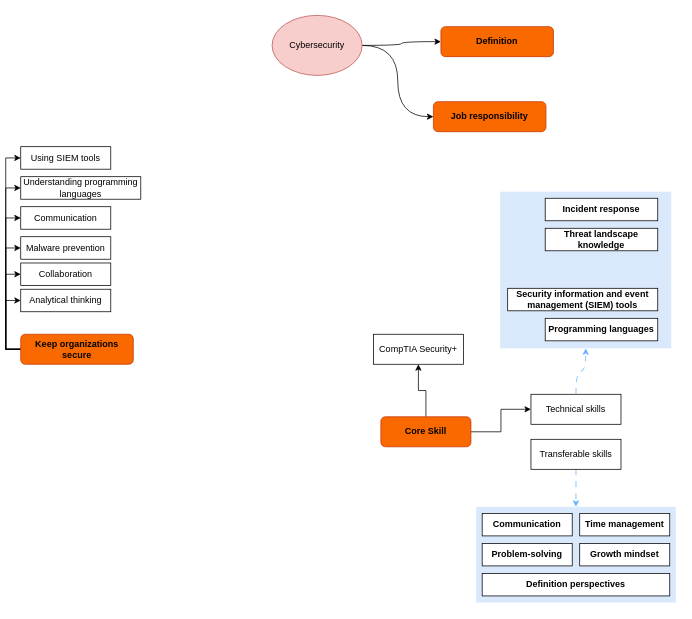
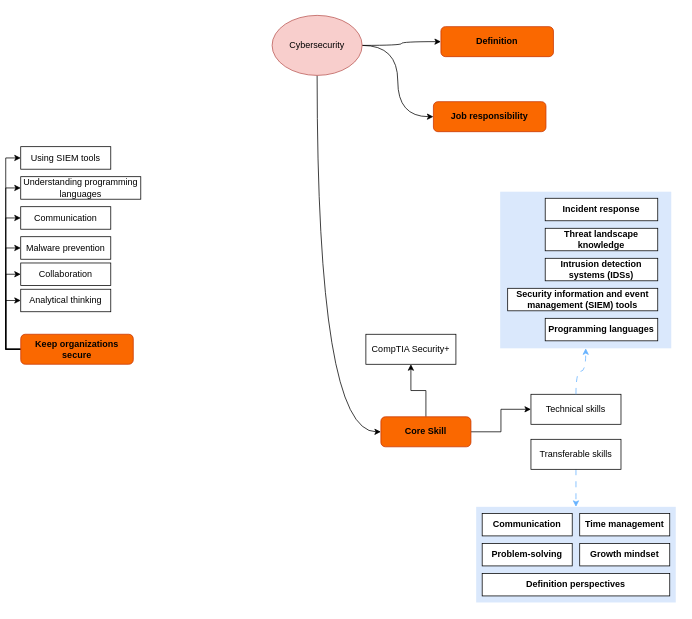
node "Intrusion detection systems (IDSs)": added
edge "Cybersecurity" -> "Core Skill": added
node "CompTIA Security+": moved (418, 349) -> (411, 349)
